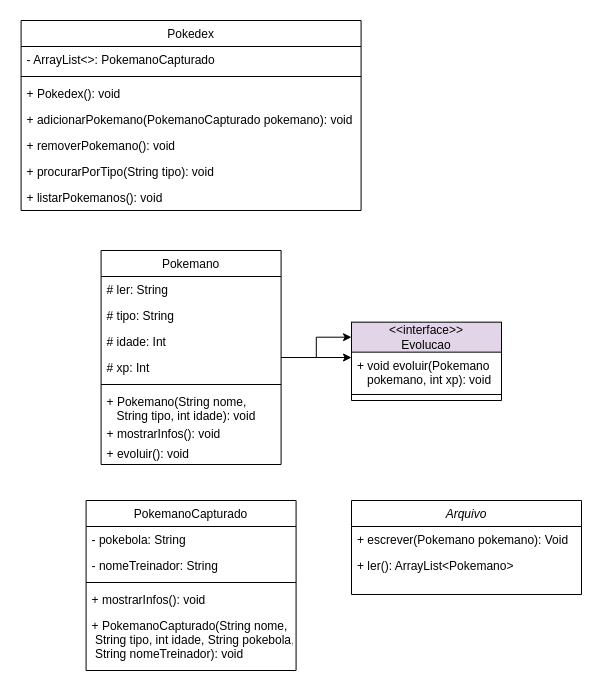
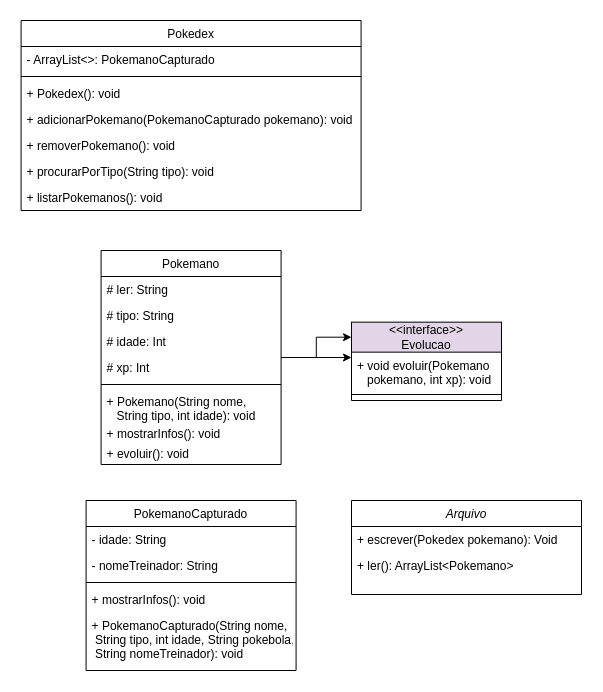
node "- pokebola: String": label "- pokebola: String" -> "- idade: String"
node "+ escrever(Pokemano pokemano): Void": label "+ escrever(Pokemano pokemano): Void" -> "+ escrever(Pokedex pokemano): Void"
